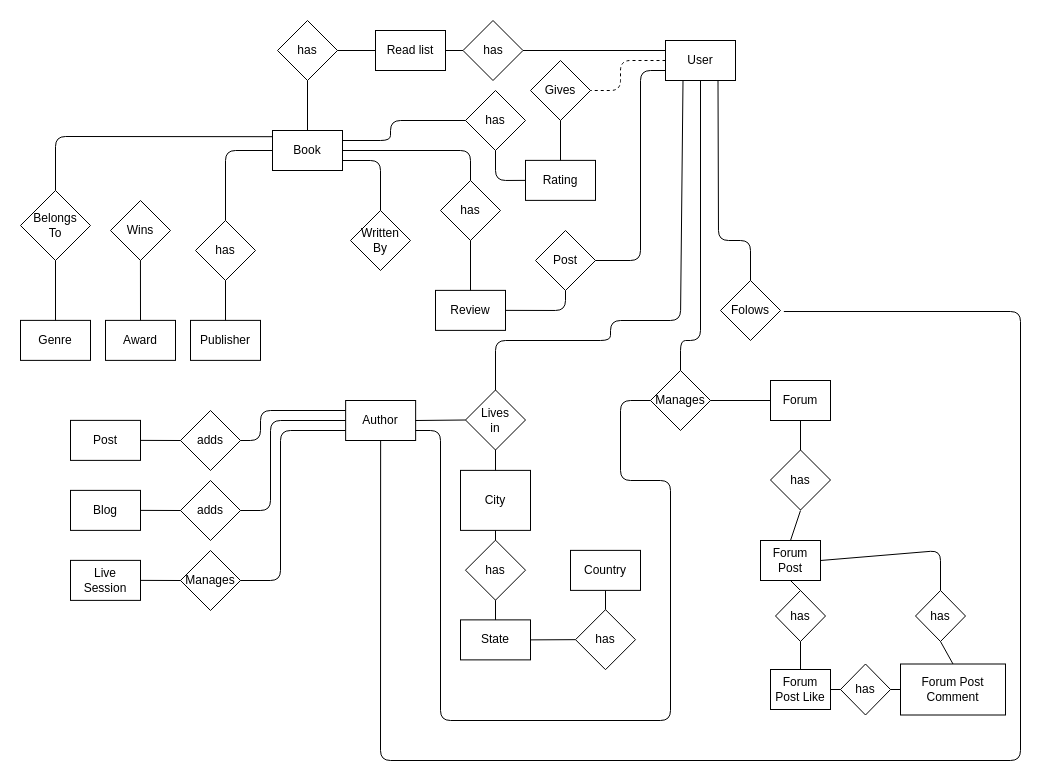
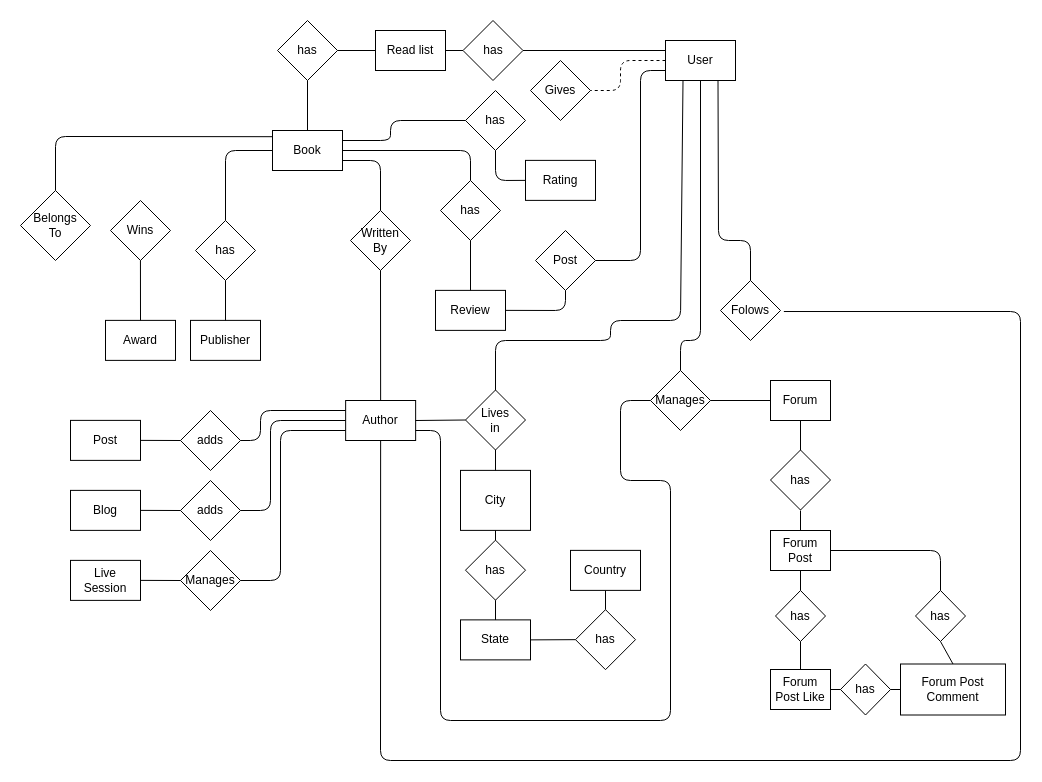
edge "Gives" -- "Rating": removed
edge "Belongs To" -- "Genre": removed
edge "Written By" -- "Author": added
node "Genre": removed
node "Forum Post": moved (791, 561) -> (801, 551)
